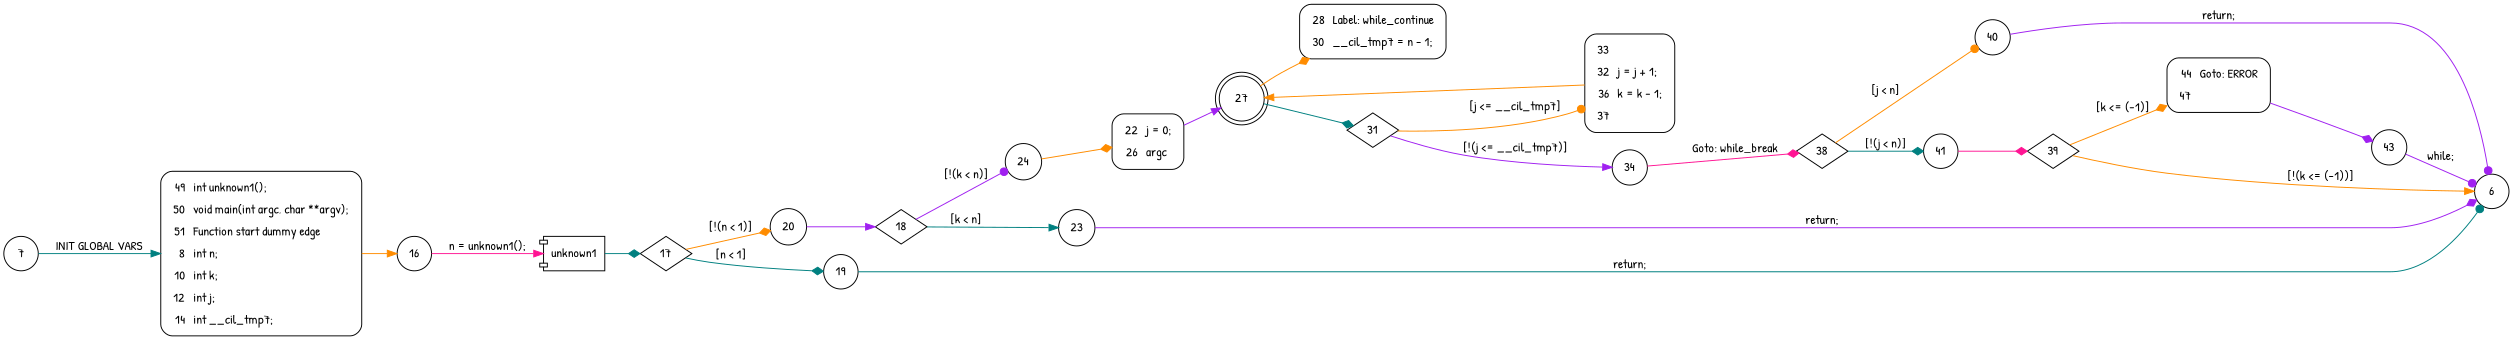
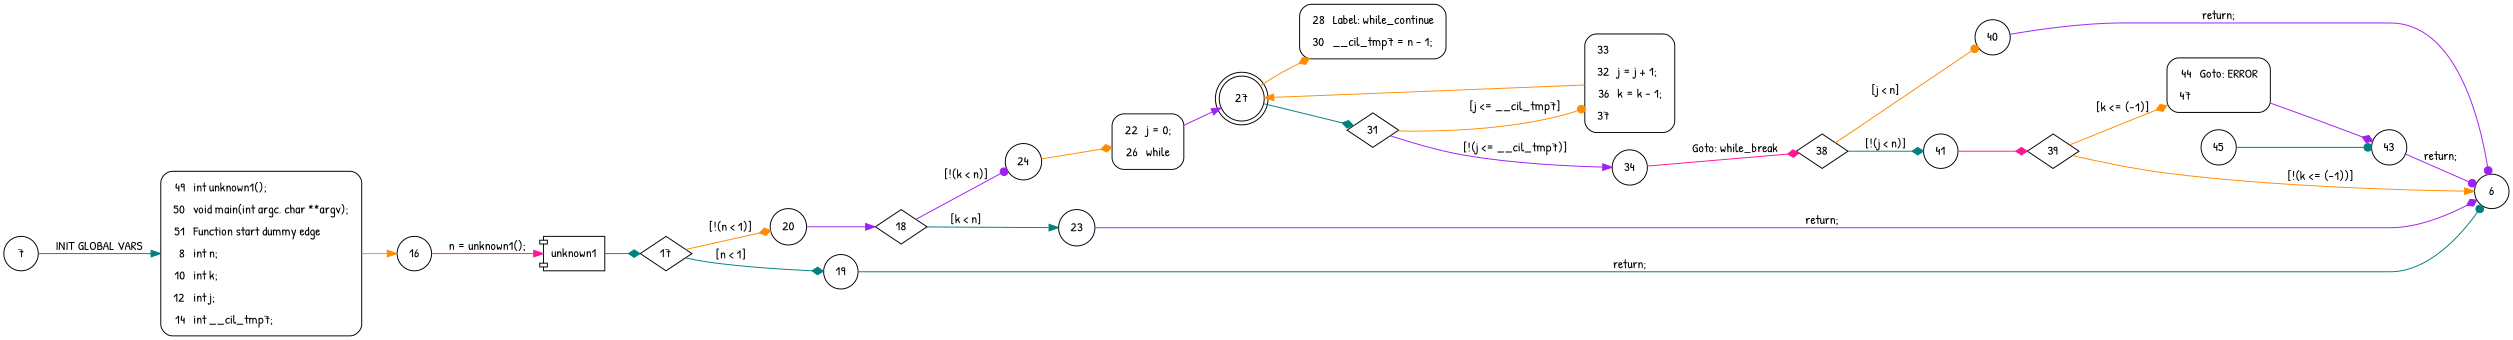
node "45": added
node "22": text "argc" -> "while"
edge "43" -> "6": label "while;" -> "return;"
